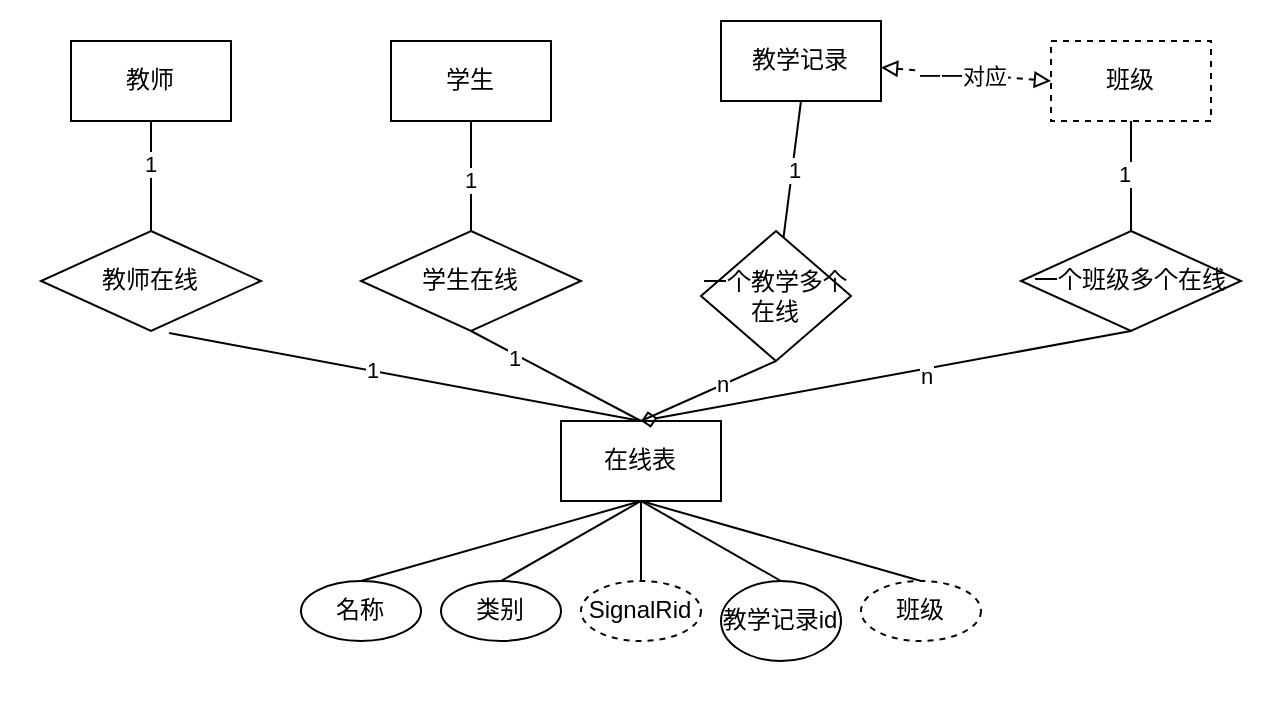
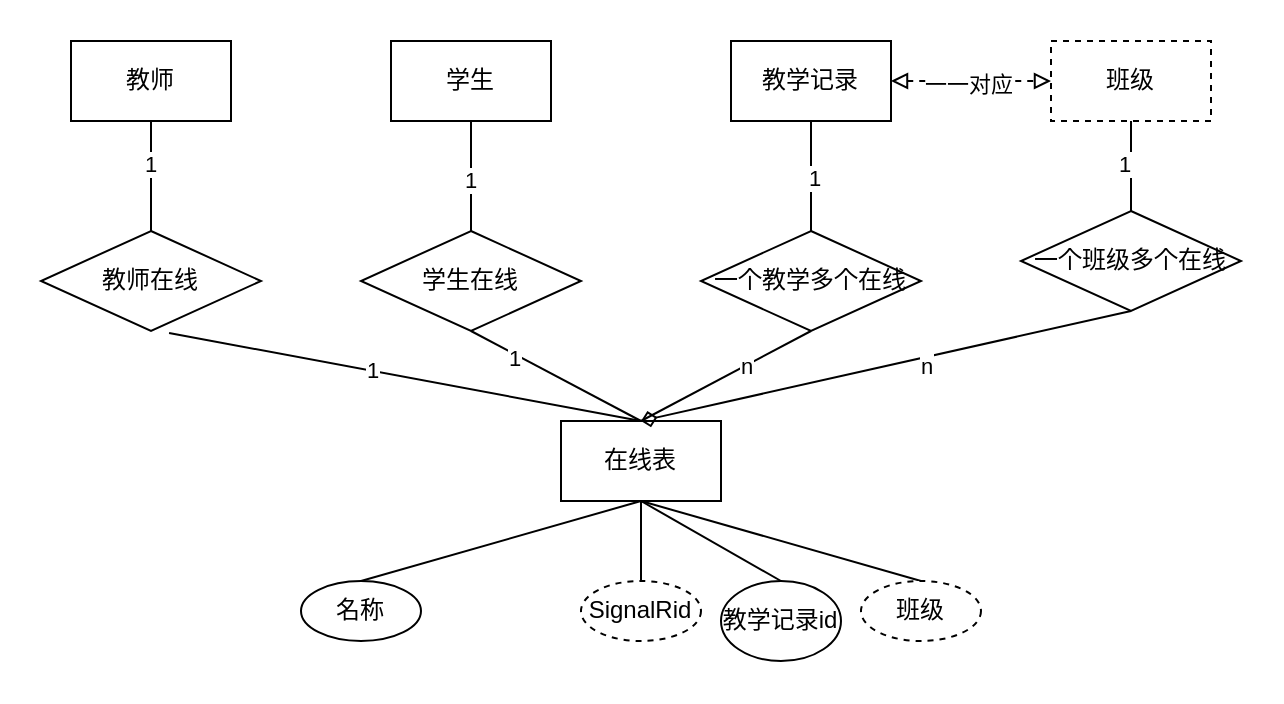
node "教学记录": moved (801, 61) -> (811, 81)
node "一个班级多个在线": moved (1131, 281) -> (1131, 261)
node "一个教学多个在线": size 150x130 -> 220x100
edge "在线表" -- "类别": removed
node "类别": removed
